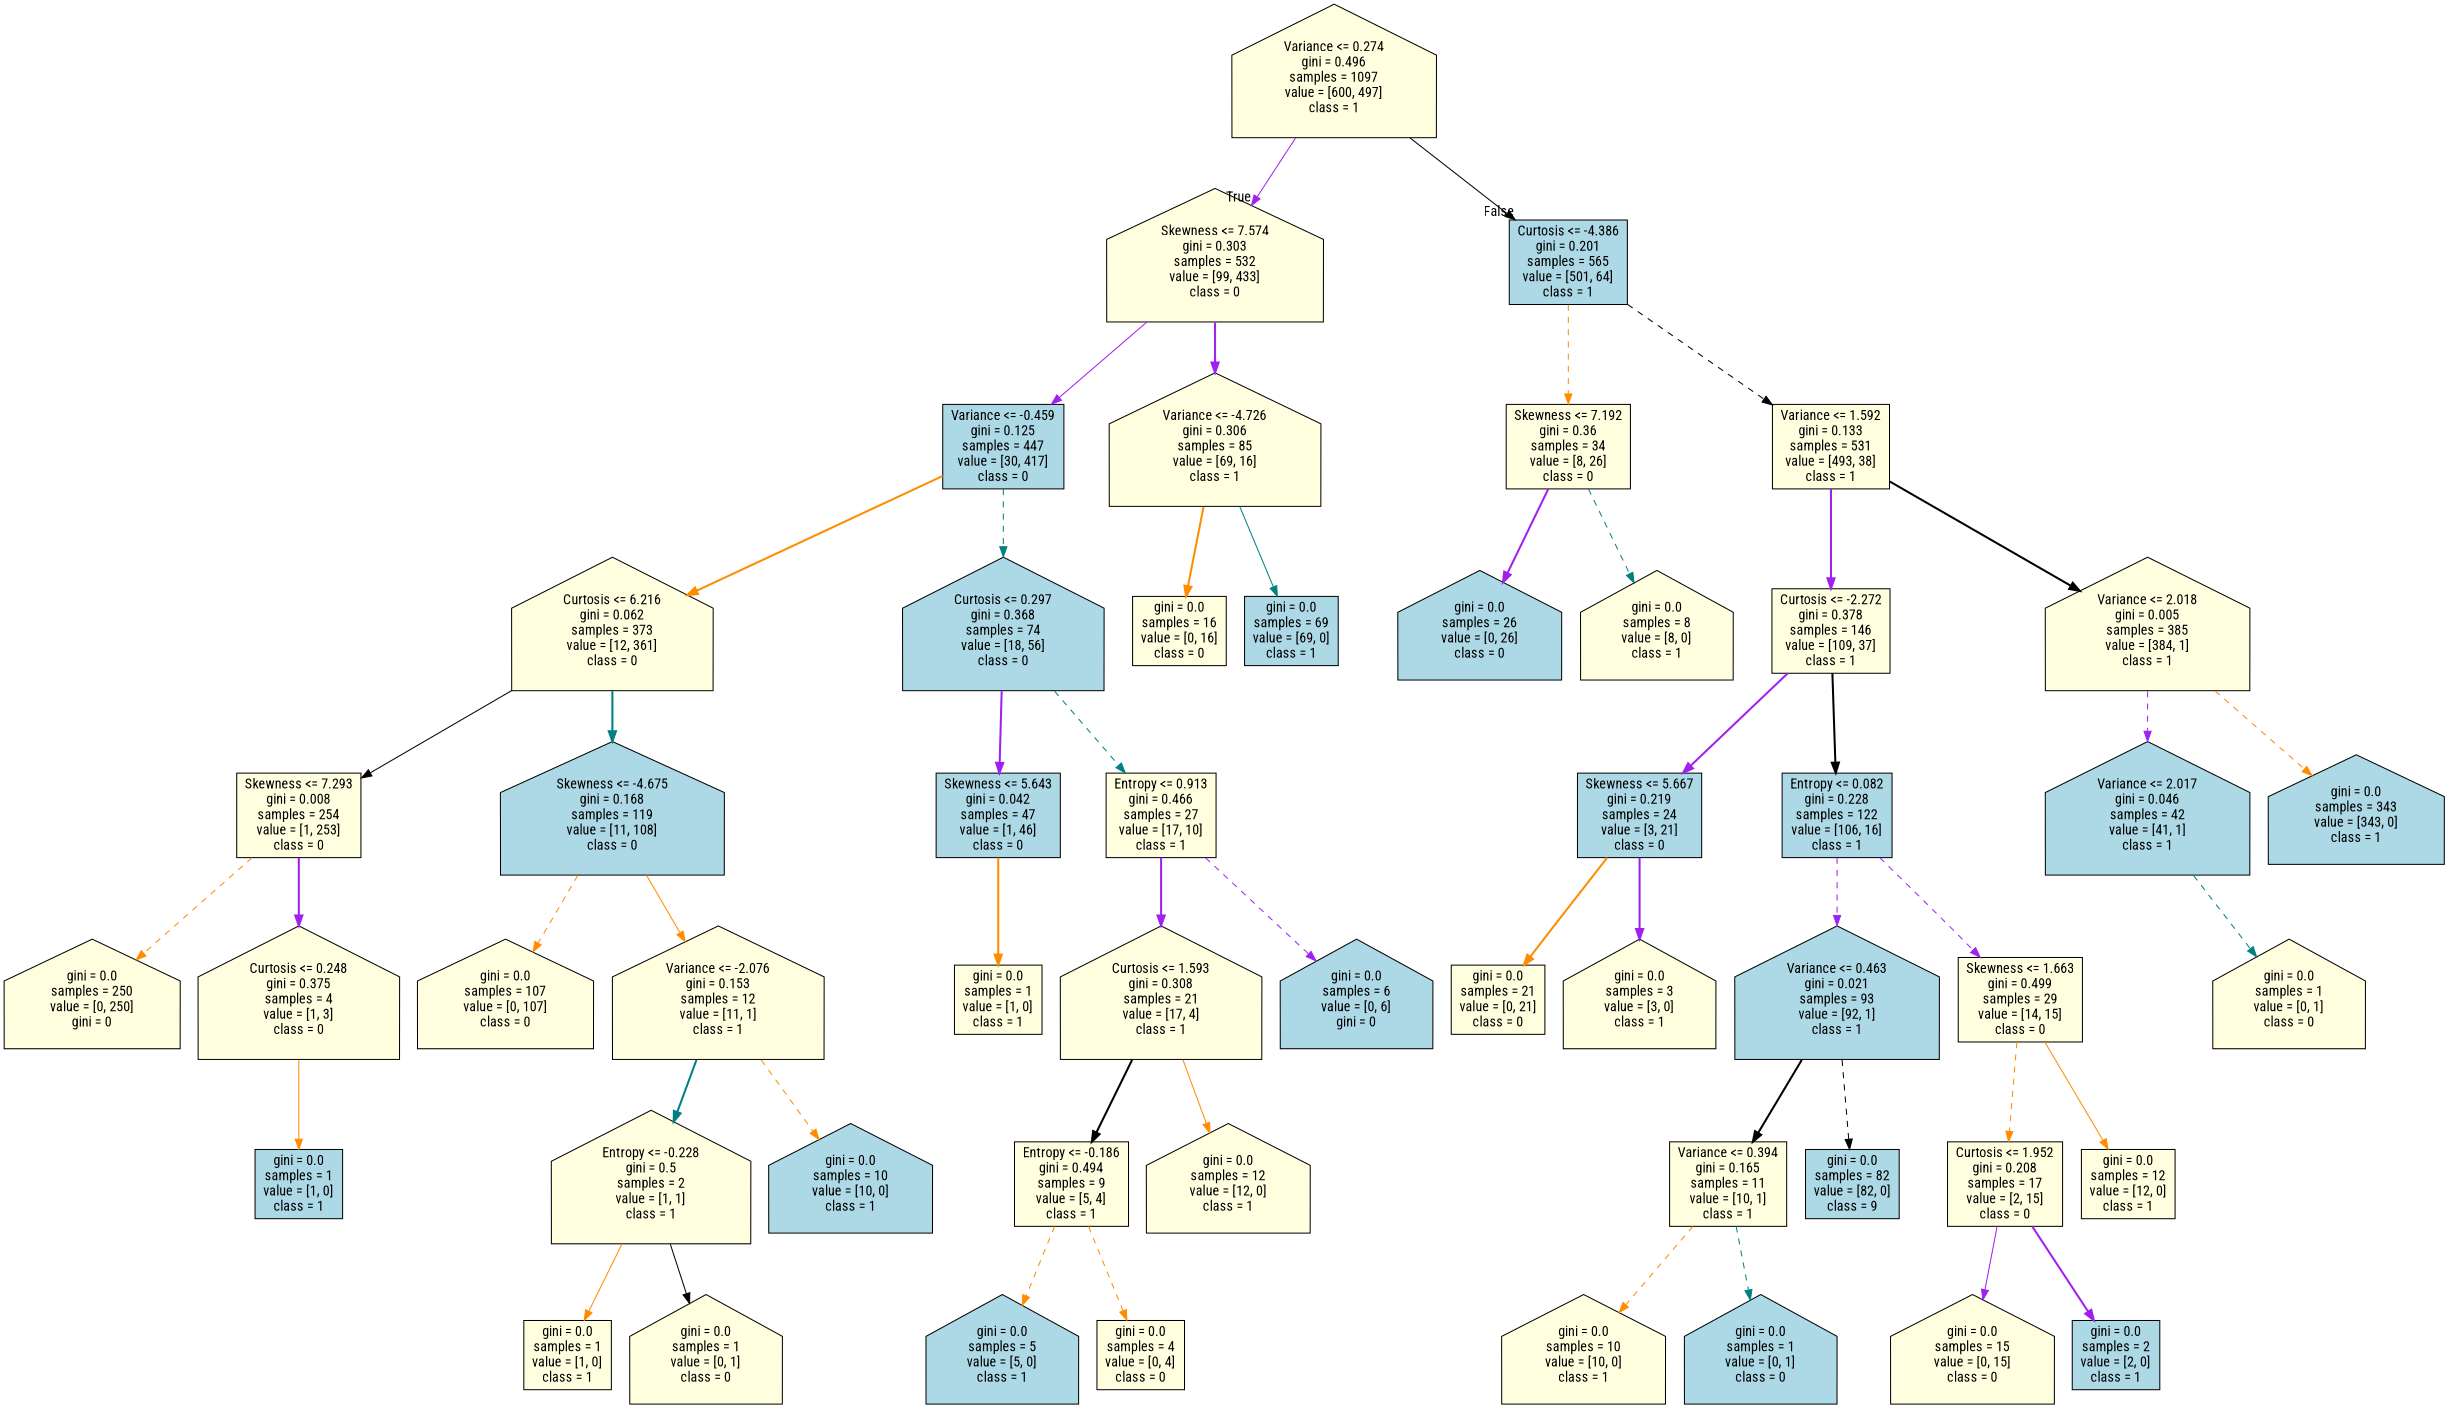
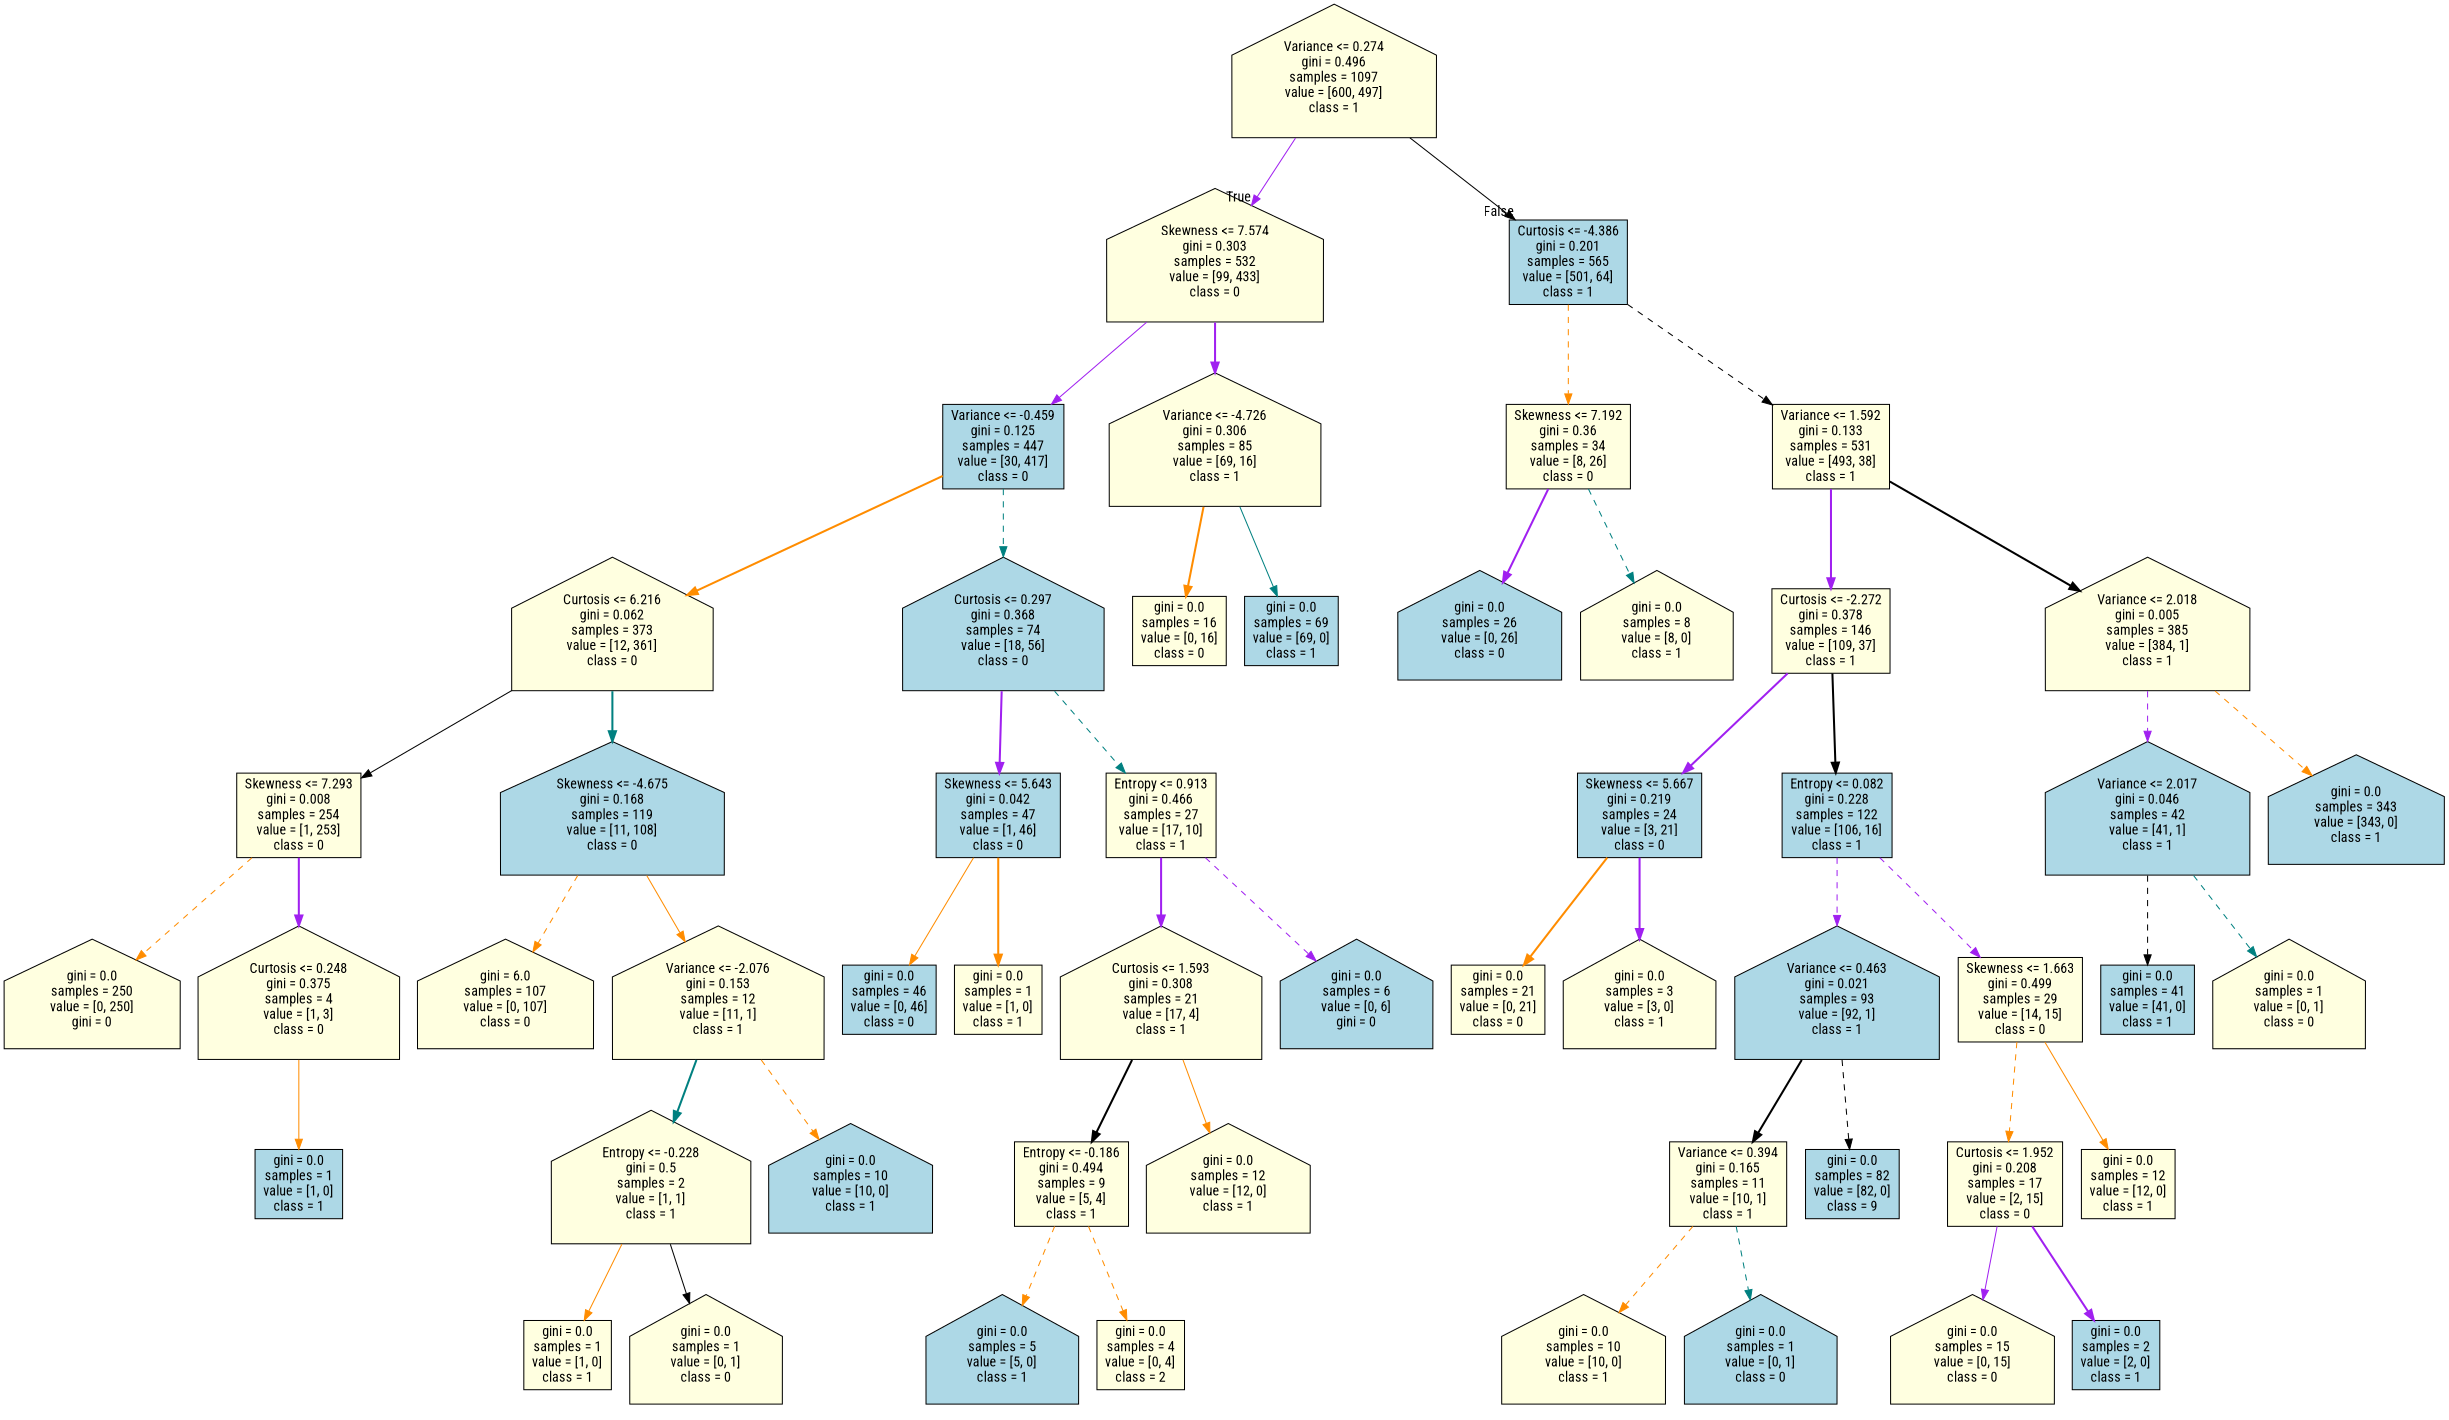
node "gini = 0.0 samples = 107 value = [0, 107] class = 0": label "gini = 0.0 samples = 107 value = [0, 107] class = 0" -> "gini = 6.0 samples = 107 value = [0, 107] class = 0"
node "gini = 0.0 samples = 46 value = [0, 46] class = 0": added
node "gini = 0.0 samples = 41 value = [41, 0] class = 1": added
node "gini = 0.0 samples = 4 value = [0, 4] class = 0": label "gini = 0.0 samples = 4 value = [0, 4] class = 0" -> "gini = 0.0 samples = 4 value = [0, 4] class = 2"
